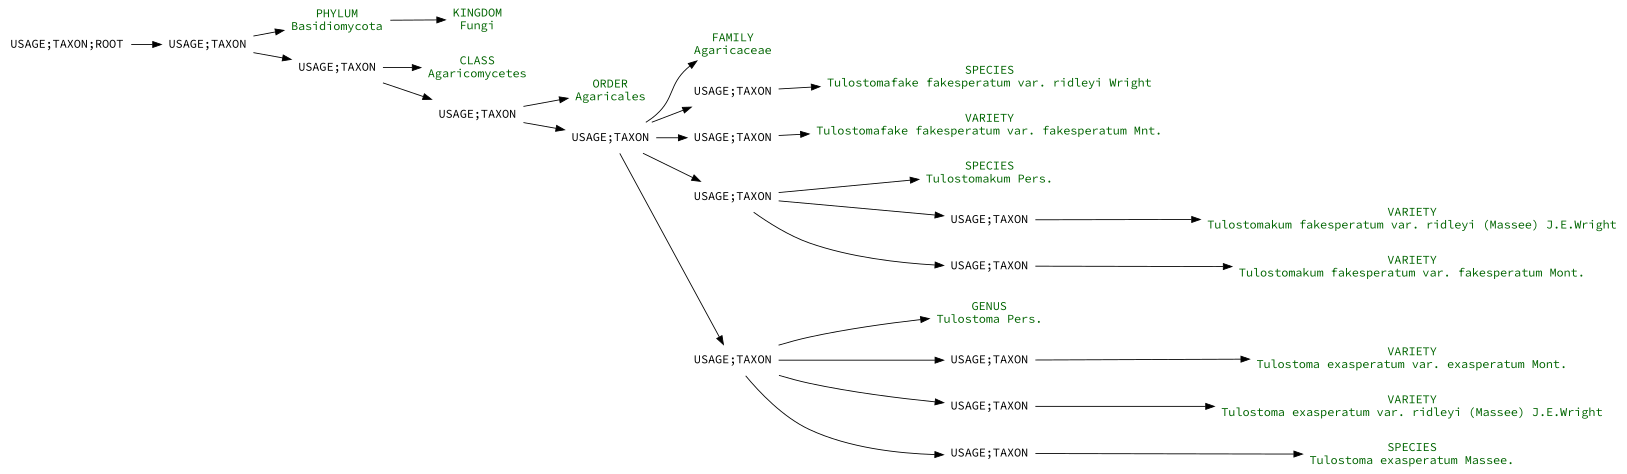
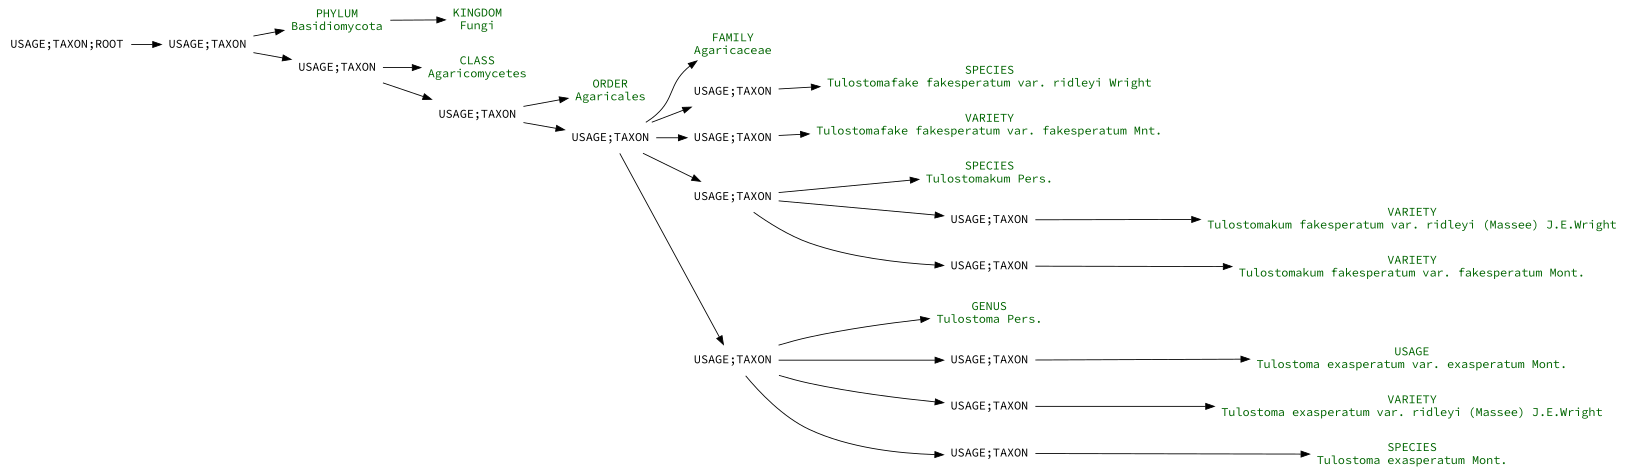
node "VARIETY Tulostoma exasperatum var. exasperatum Mont.": label "VARIETY Tulostoma exasperatum var. exasperatum Mont." -> "USAGE Tulostoma exasperatum var. exasperatum Mont."
node "SPECIES Tulostoma exasperatum Massee.": label "SPECIES Tulostoma exasperatum Massee." -> "SPECIES Tulostoma exasperatum Mont."
